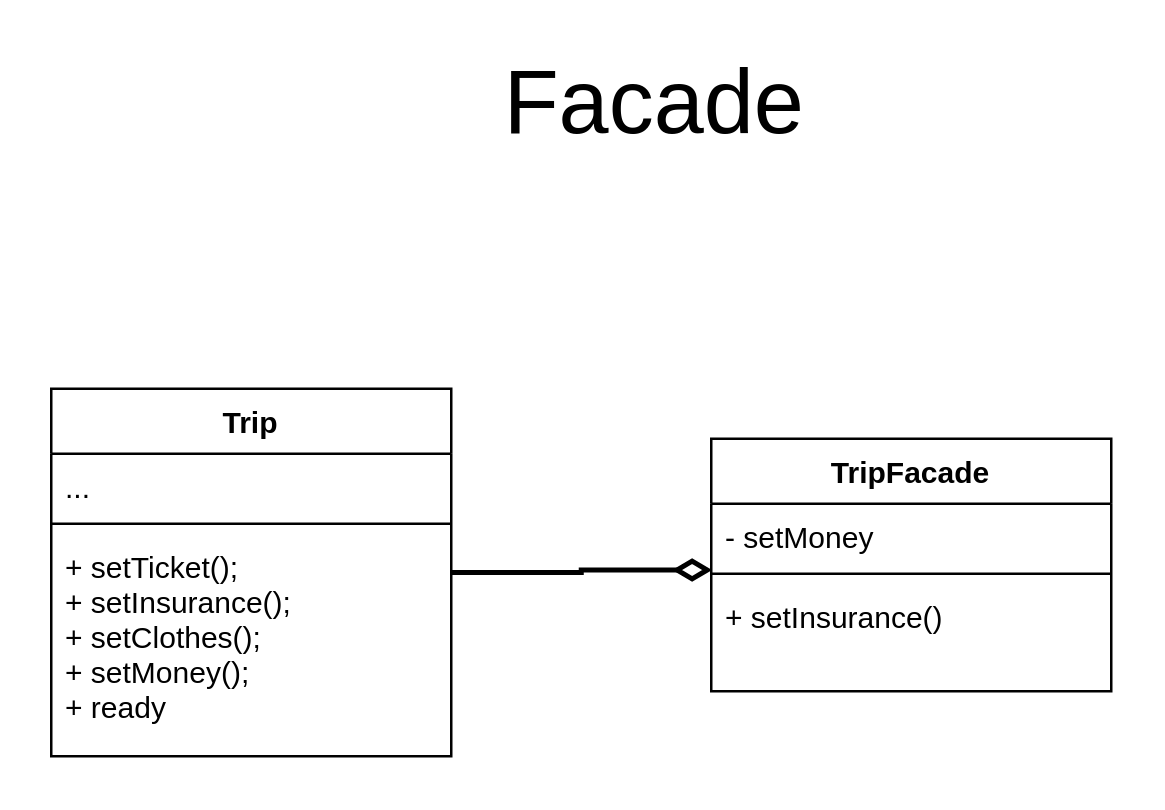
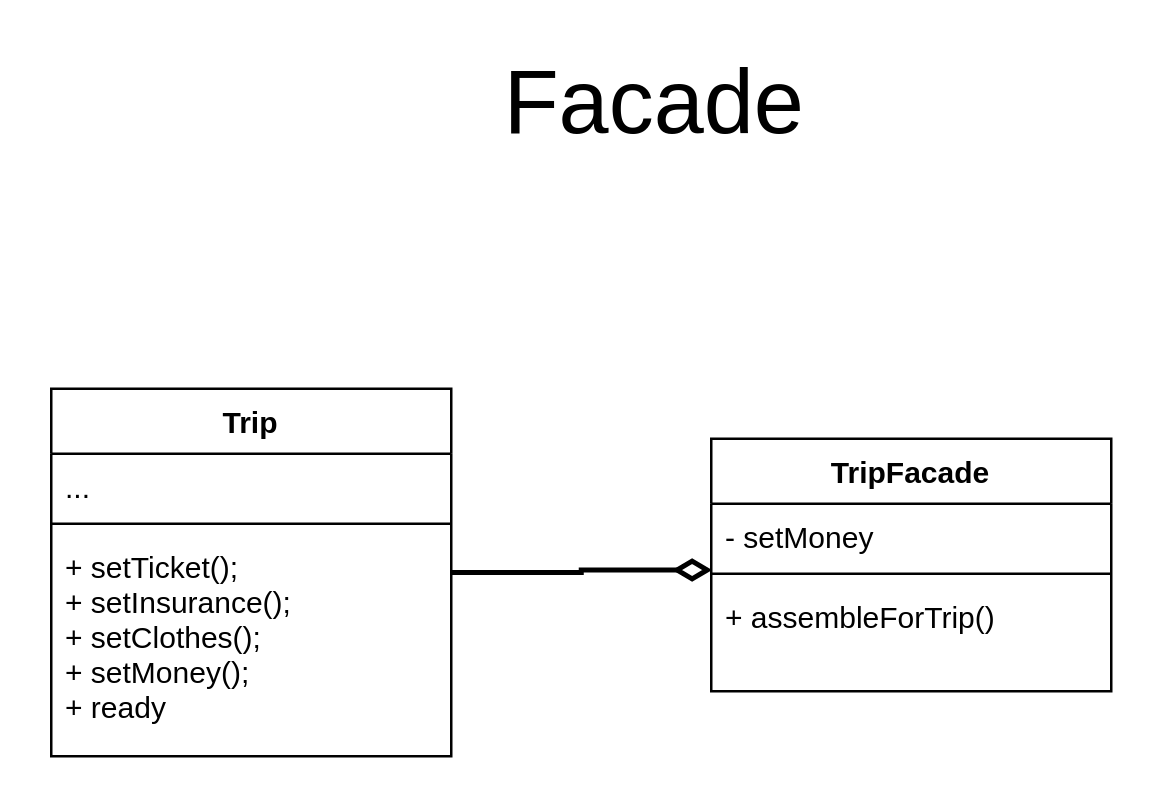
node "+ setInsurance()": label "+ setInsurance()" -> "+ assembleForTrip()"
